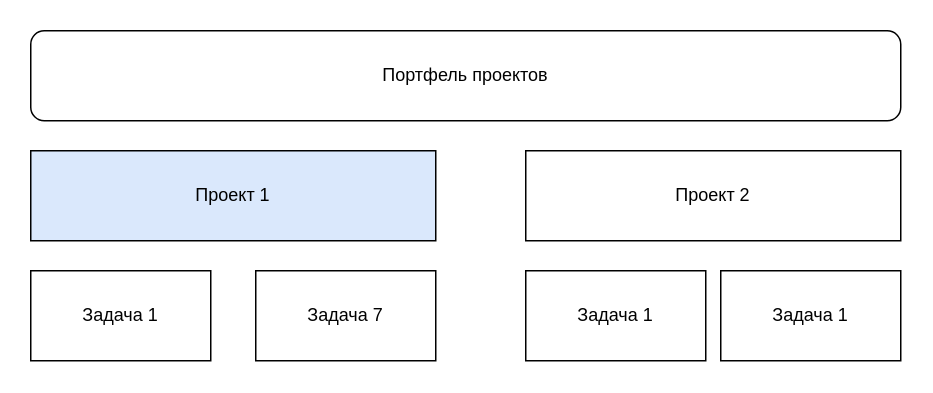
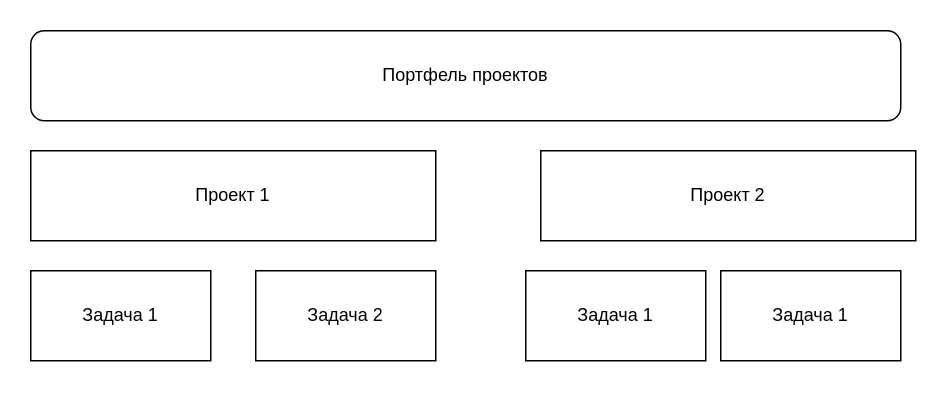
node "Проект 1": fillcolor #dae8fc -> #ffffff
node "Проект 2": moved (713, 196) -> (728, 196)
node "Задача 7": label "Задача 7" -> "Задача 2"
